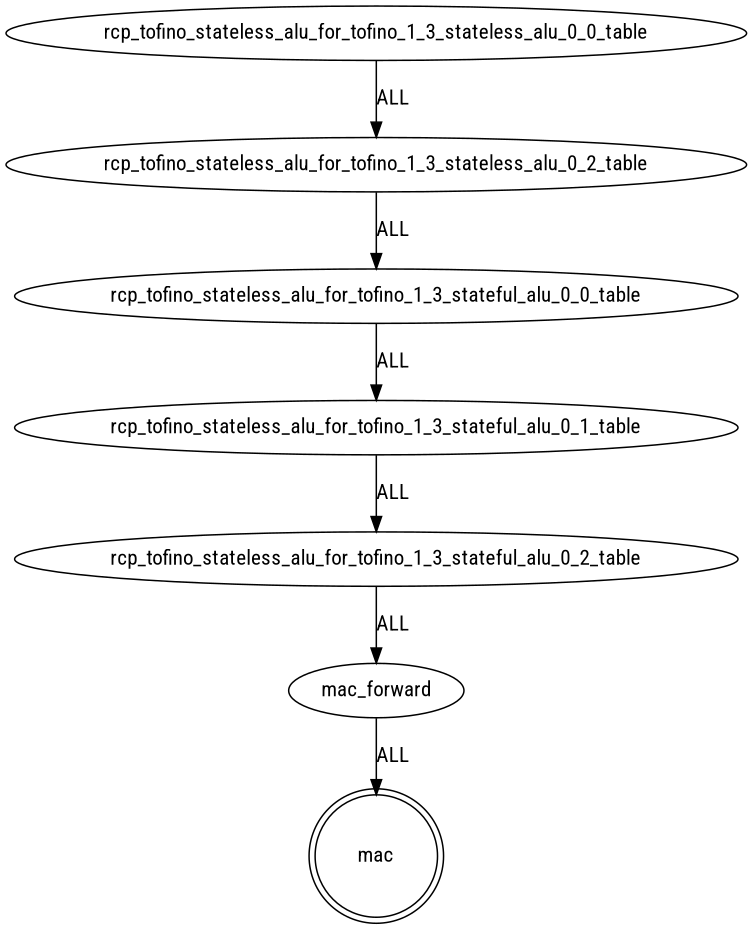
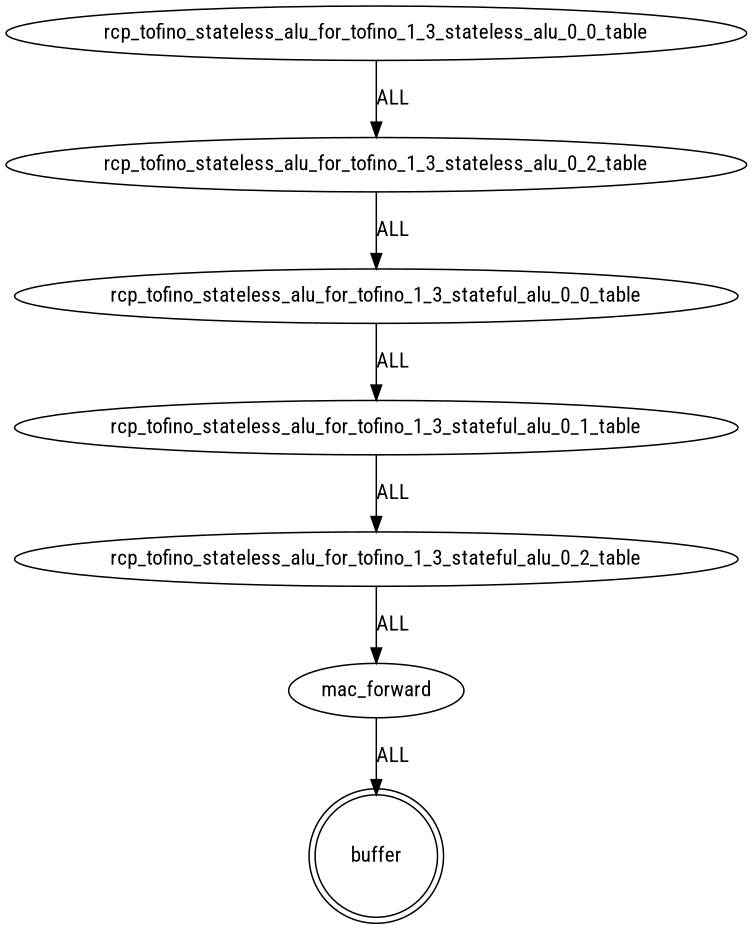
node "mac": label "mac" -> "buffer"
